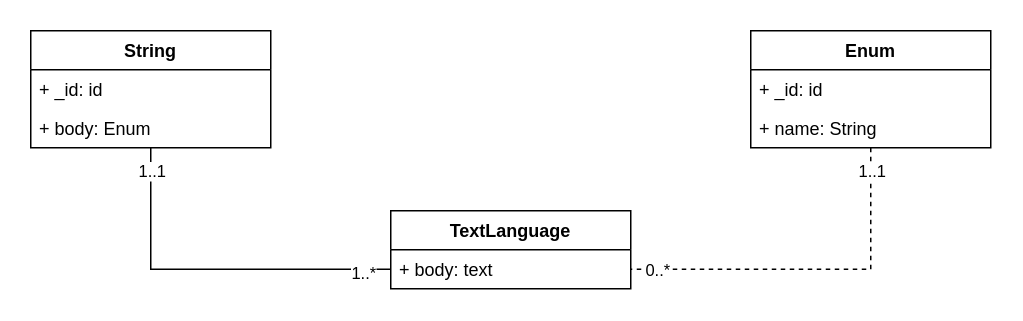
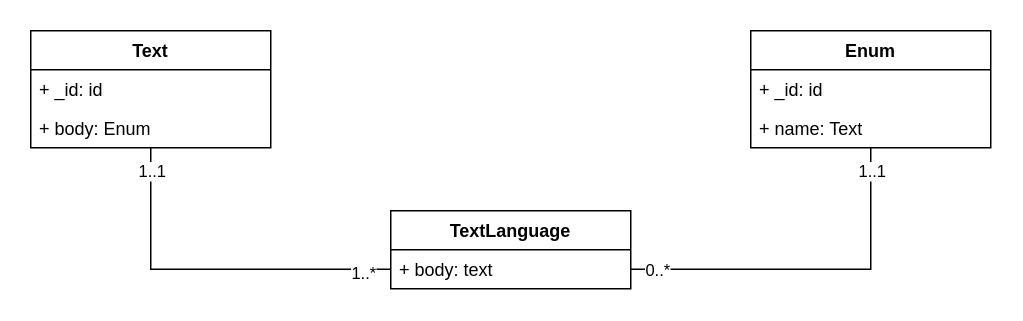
node "String": label "String" -> "Text"
node "+ name: String": label "+ name: String" -> "+ name: Text"
edge "Enum" -- "+ body: text": style dashed -> solid
